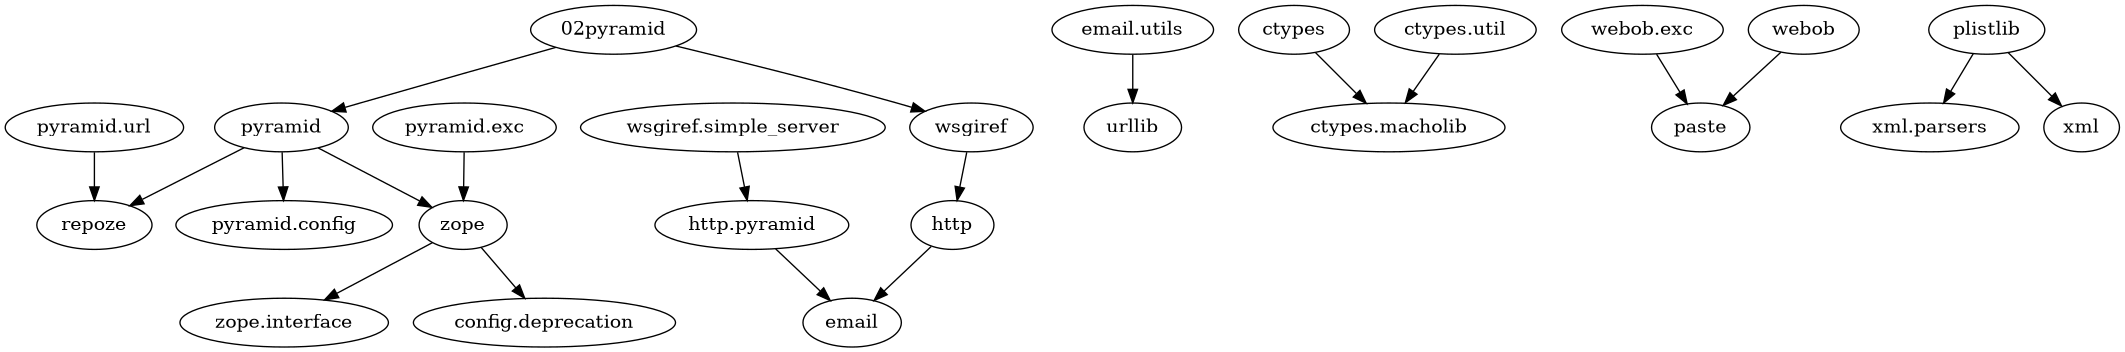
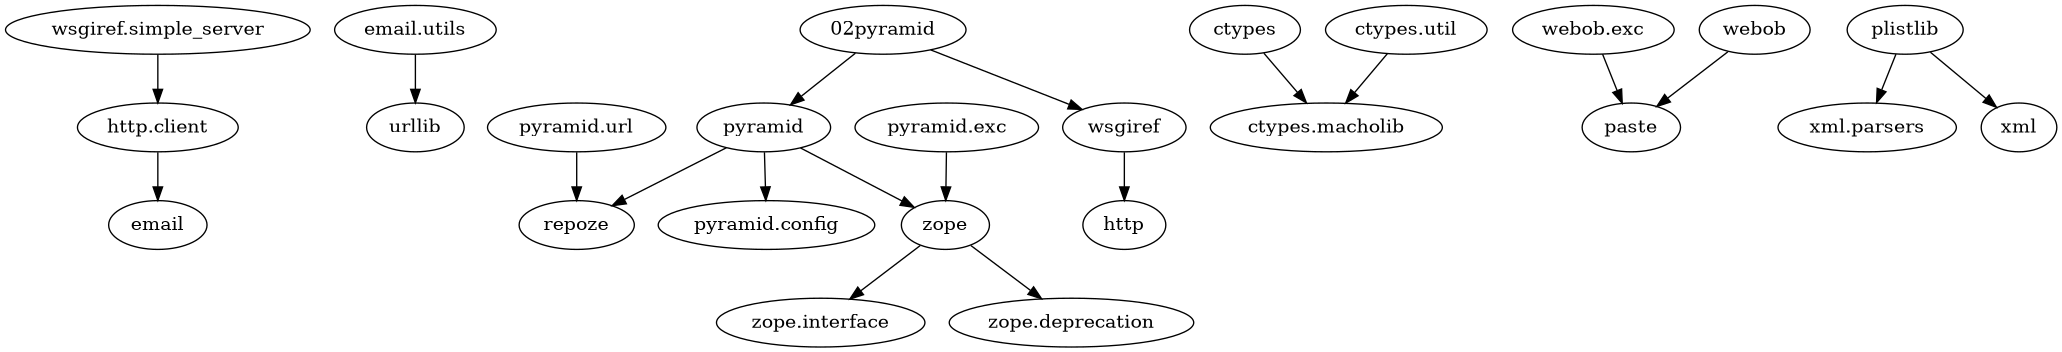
node "http.pyramid": label "http.pyramid" -> "http.client"
edge "http" -> "email": removed
node "config.deprecation": label "config.deprecation" -> "zope.deprecation"
